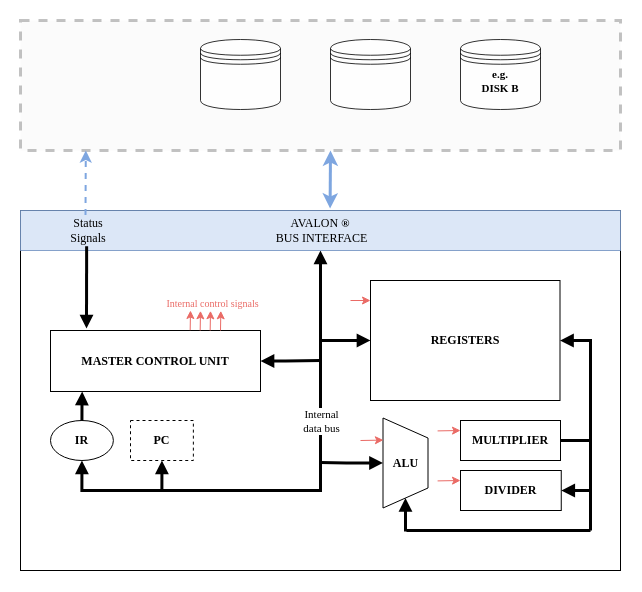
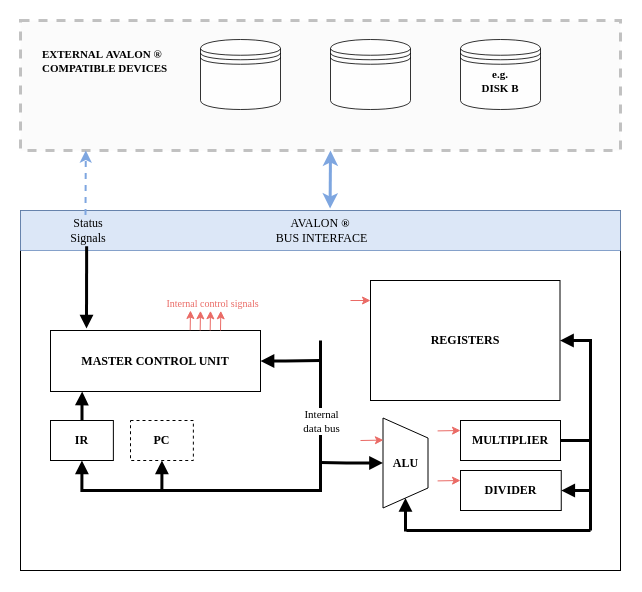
node "EXTERNAL AVALON ® COMPATIBLE DEVICES": added
edge "AVALON ® BUS INTERFACE" -- "REGISTERS": removed
node "IR": shape ellipse -> rectangle
